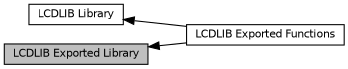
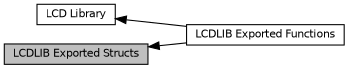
node "LCDLIB Library": label "LCDLIB Library" -> "LCD Library"
node "LCDLIB Exported Library": label "LCDLIB Exported Library" -> "LCDLIB Exported Structs"
